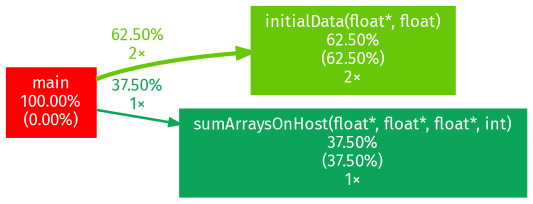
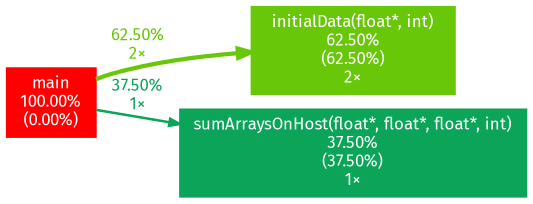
node "initialData(float*, float) 62.50% (62.50%) 2×": label "initialData(float*, float) 62.50% (62.50%) 2×" -> "initialData(float*, int) 62.50% (62.50%) 2×"
